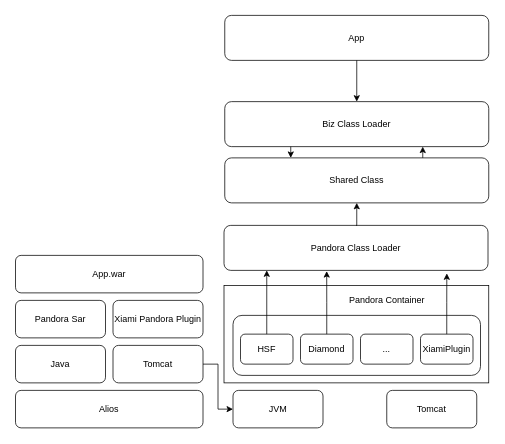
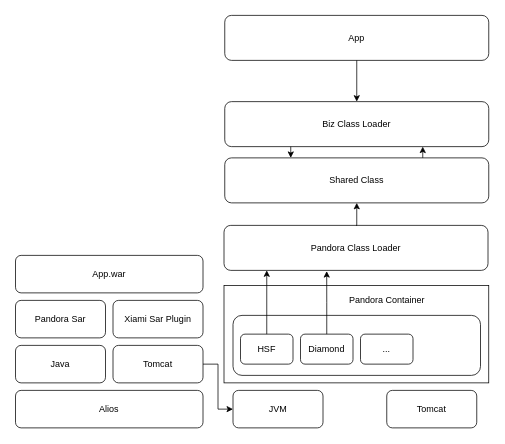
edge "XiamiPlugin" -> "Pandora Class Loader": removed
node "Xiami Pandora Plugin": label "Xiami Pandora Plugin" -> "Xiami Sar Plugin"
node "XiamiPlugin": removed
